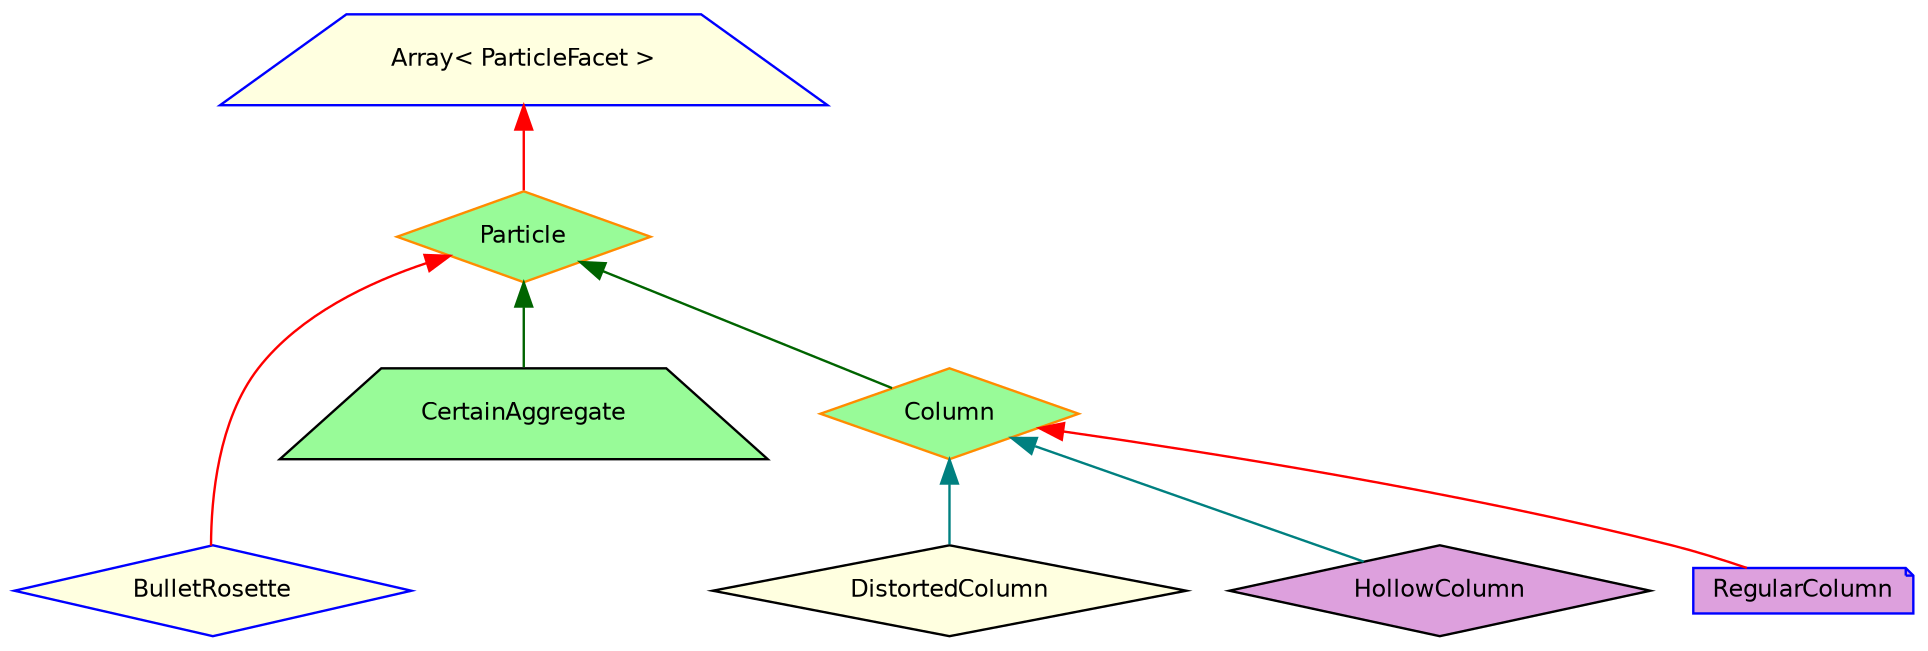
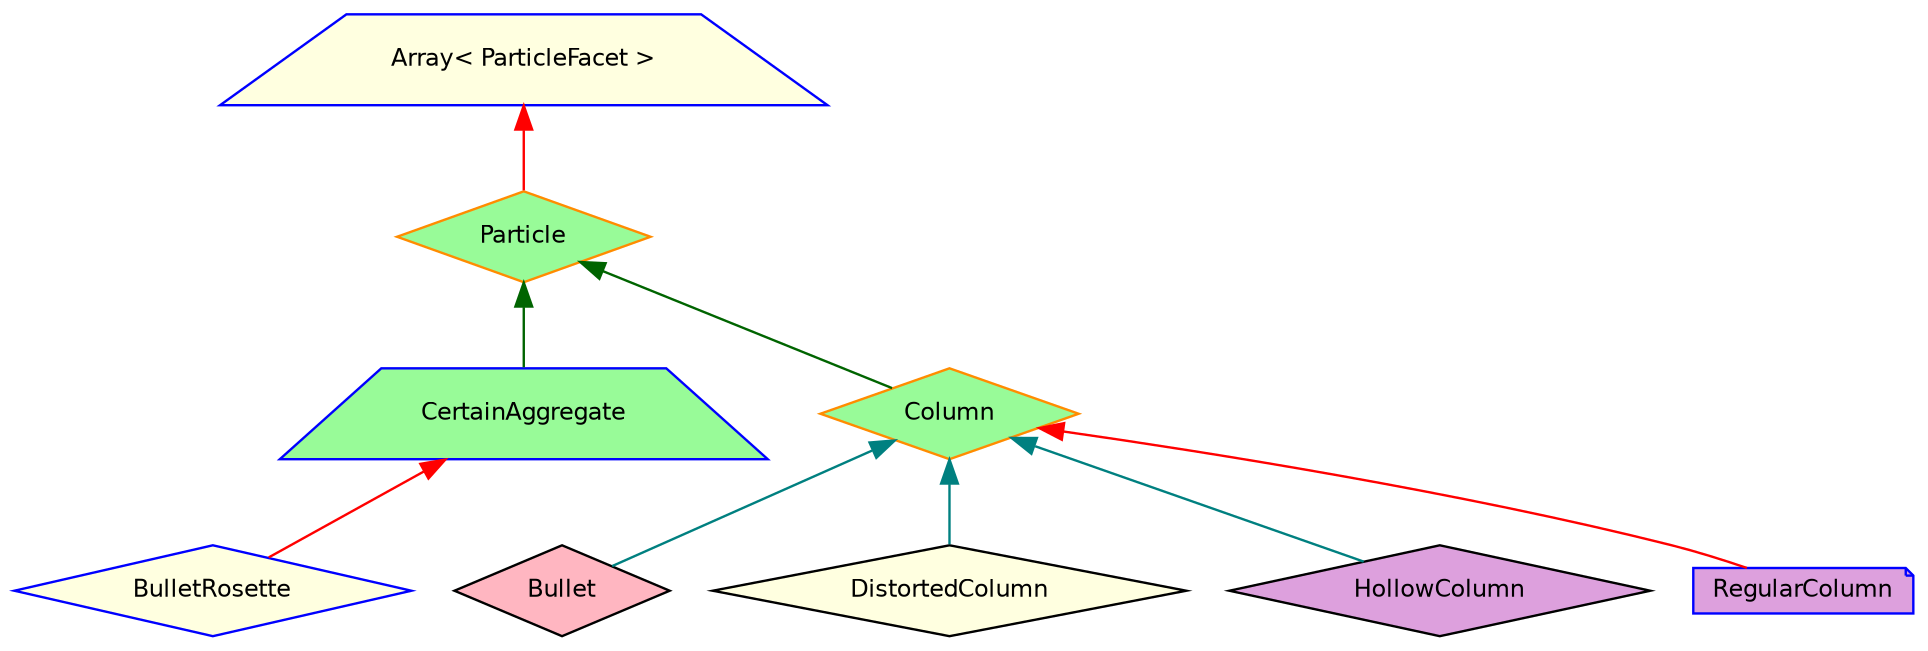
edge "BulletRosette" -> "Particle": now "BulletRosette" -> "CertainAggregate"
node "CertainAggregate": color black -> blue
node "Bullet": added
